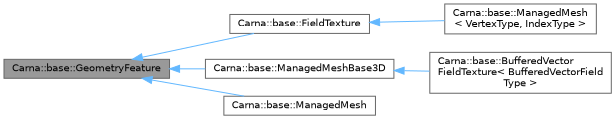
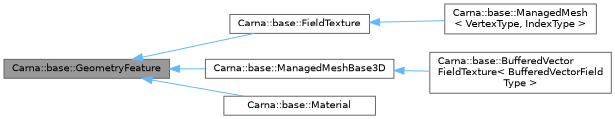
node "Carna::base::ManagedMesh": label "Carna::base::ManagedMesh" -> "Carna::base::Material"
